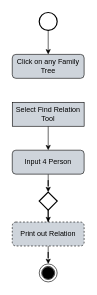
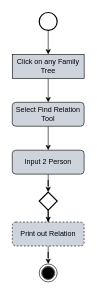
node "Click on any Family Tree": shape rounded rectangle -> rectangle
edge "Click on any Family Tree" -> "Select Find Relation Tool": added
node "Select Find Relation Tool": shape rectangle -> rounded rectangle
node "Input 4 Person": label "Input 4 Person" -> "Input 2 Person"
